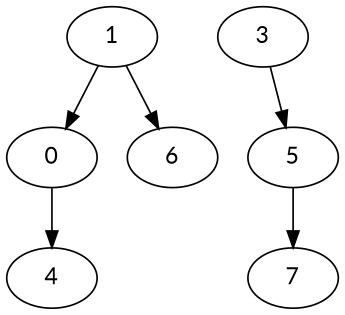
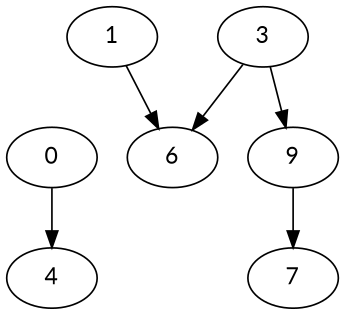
edge "1" -> "0": removed
edge "3" -> "6": added
node "5": label "5" -> "9"
